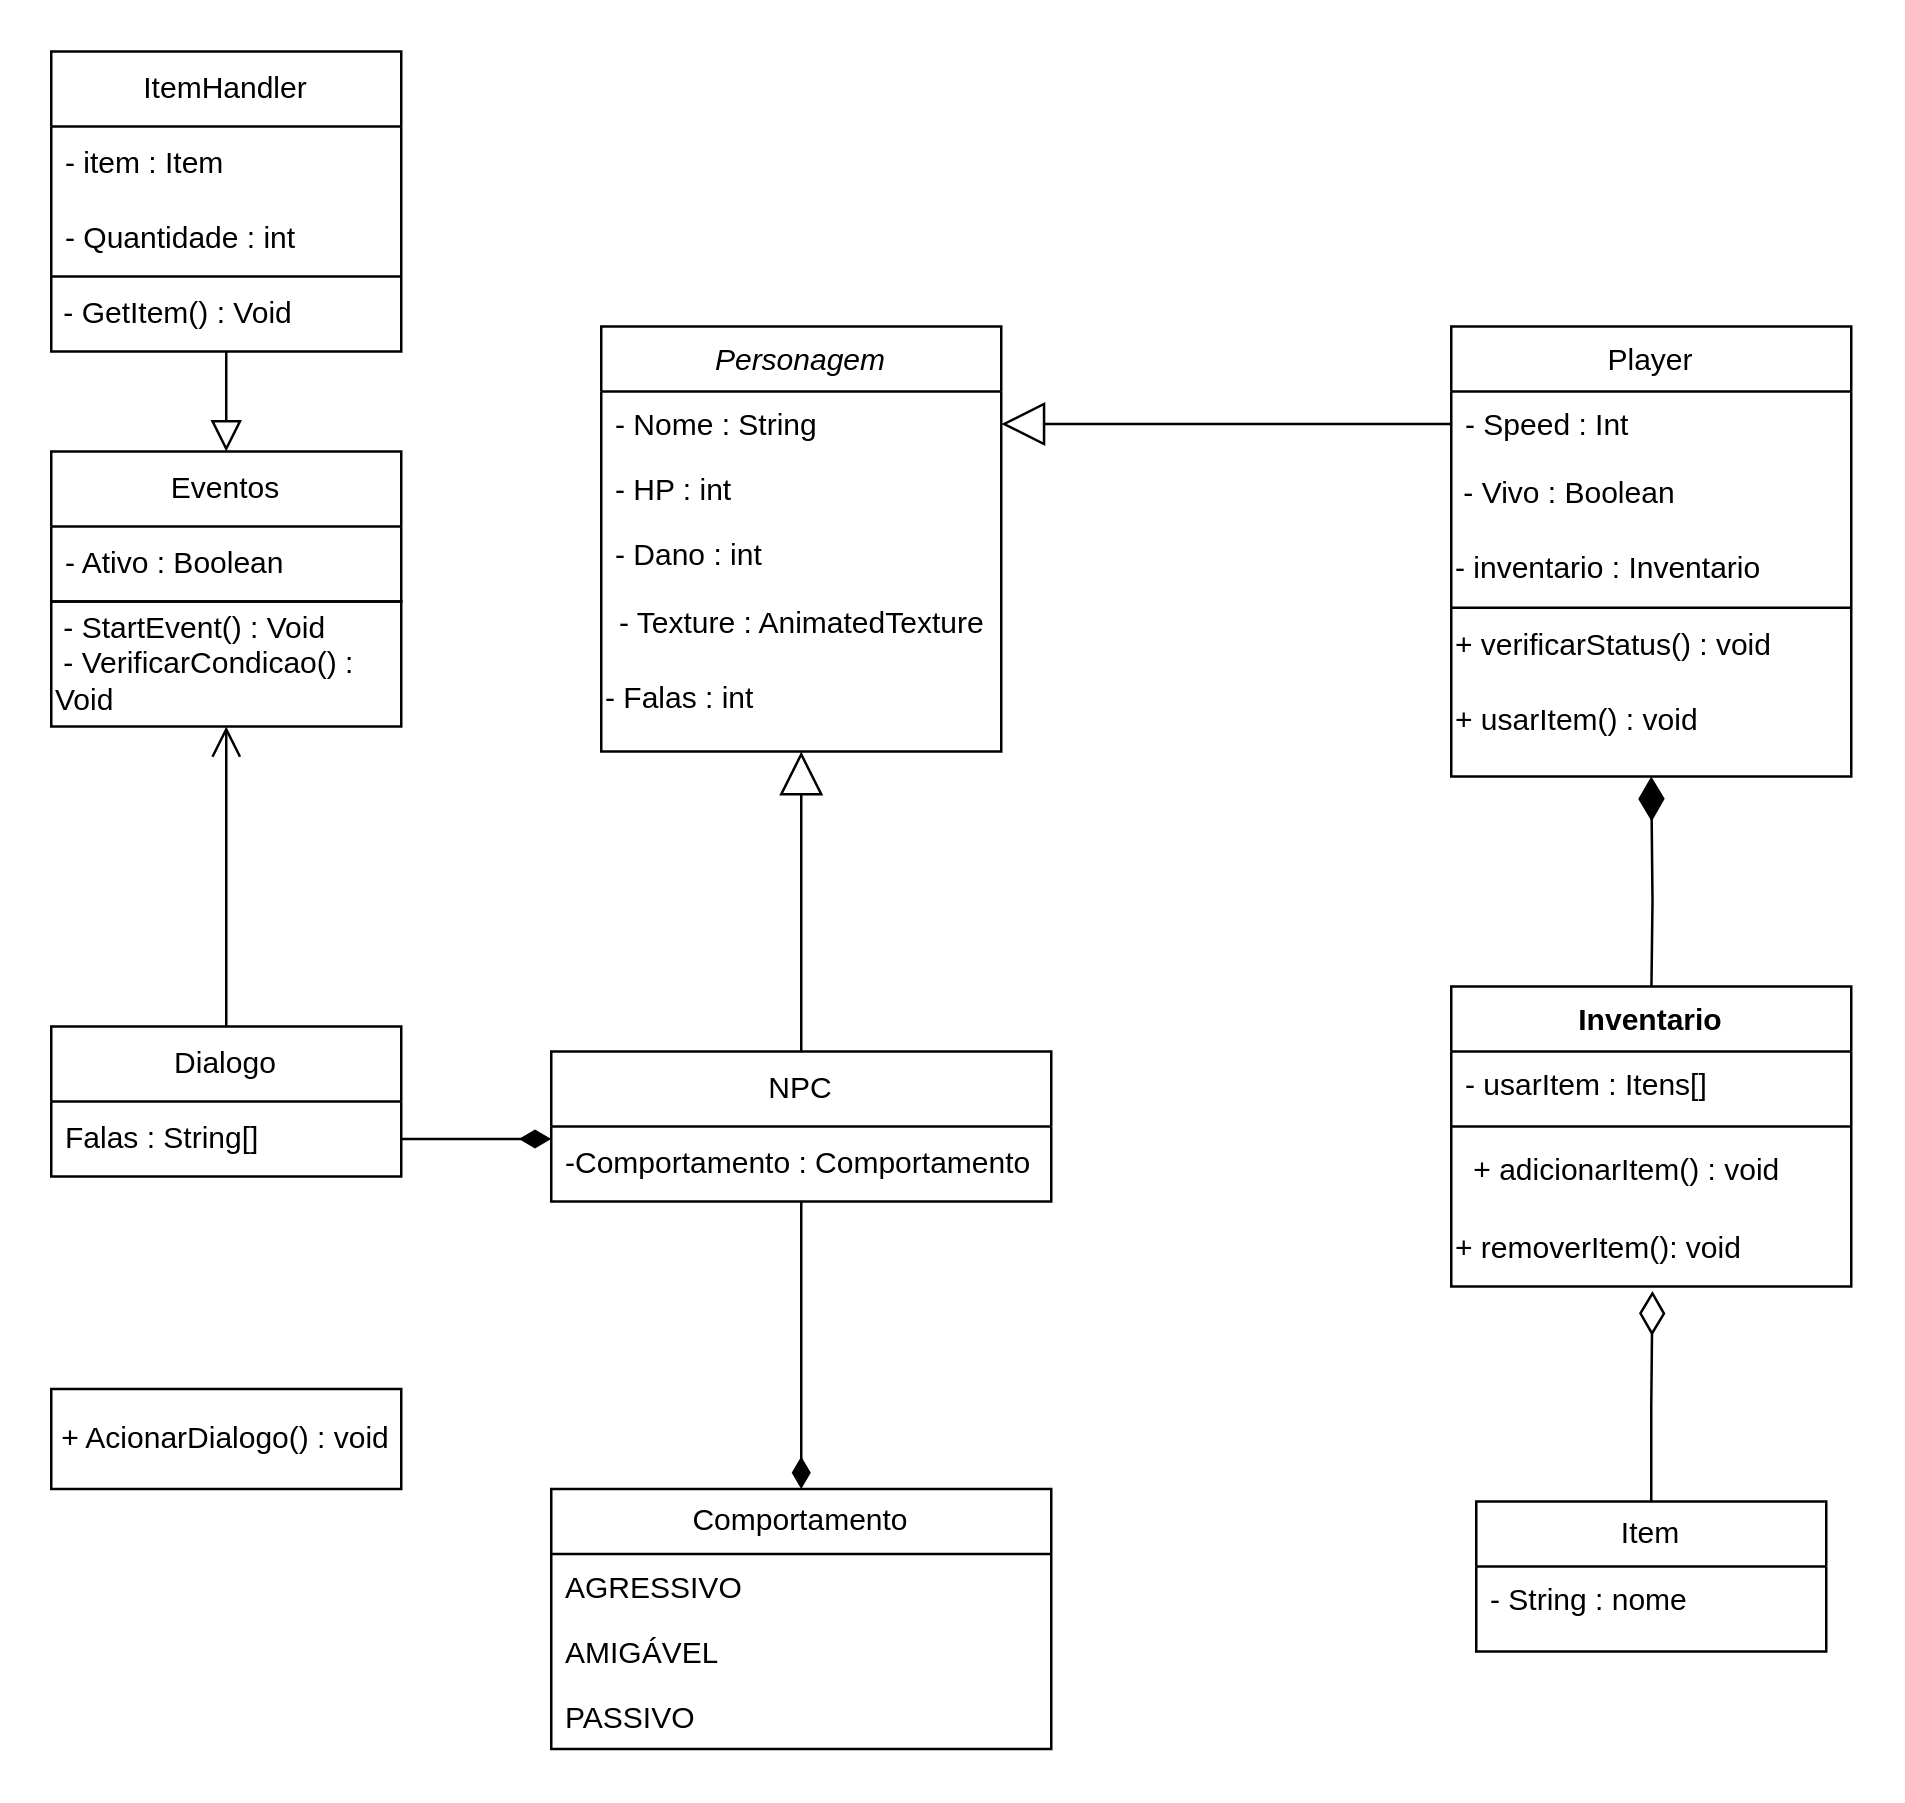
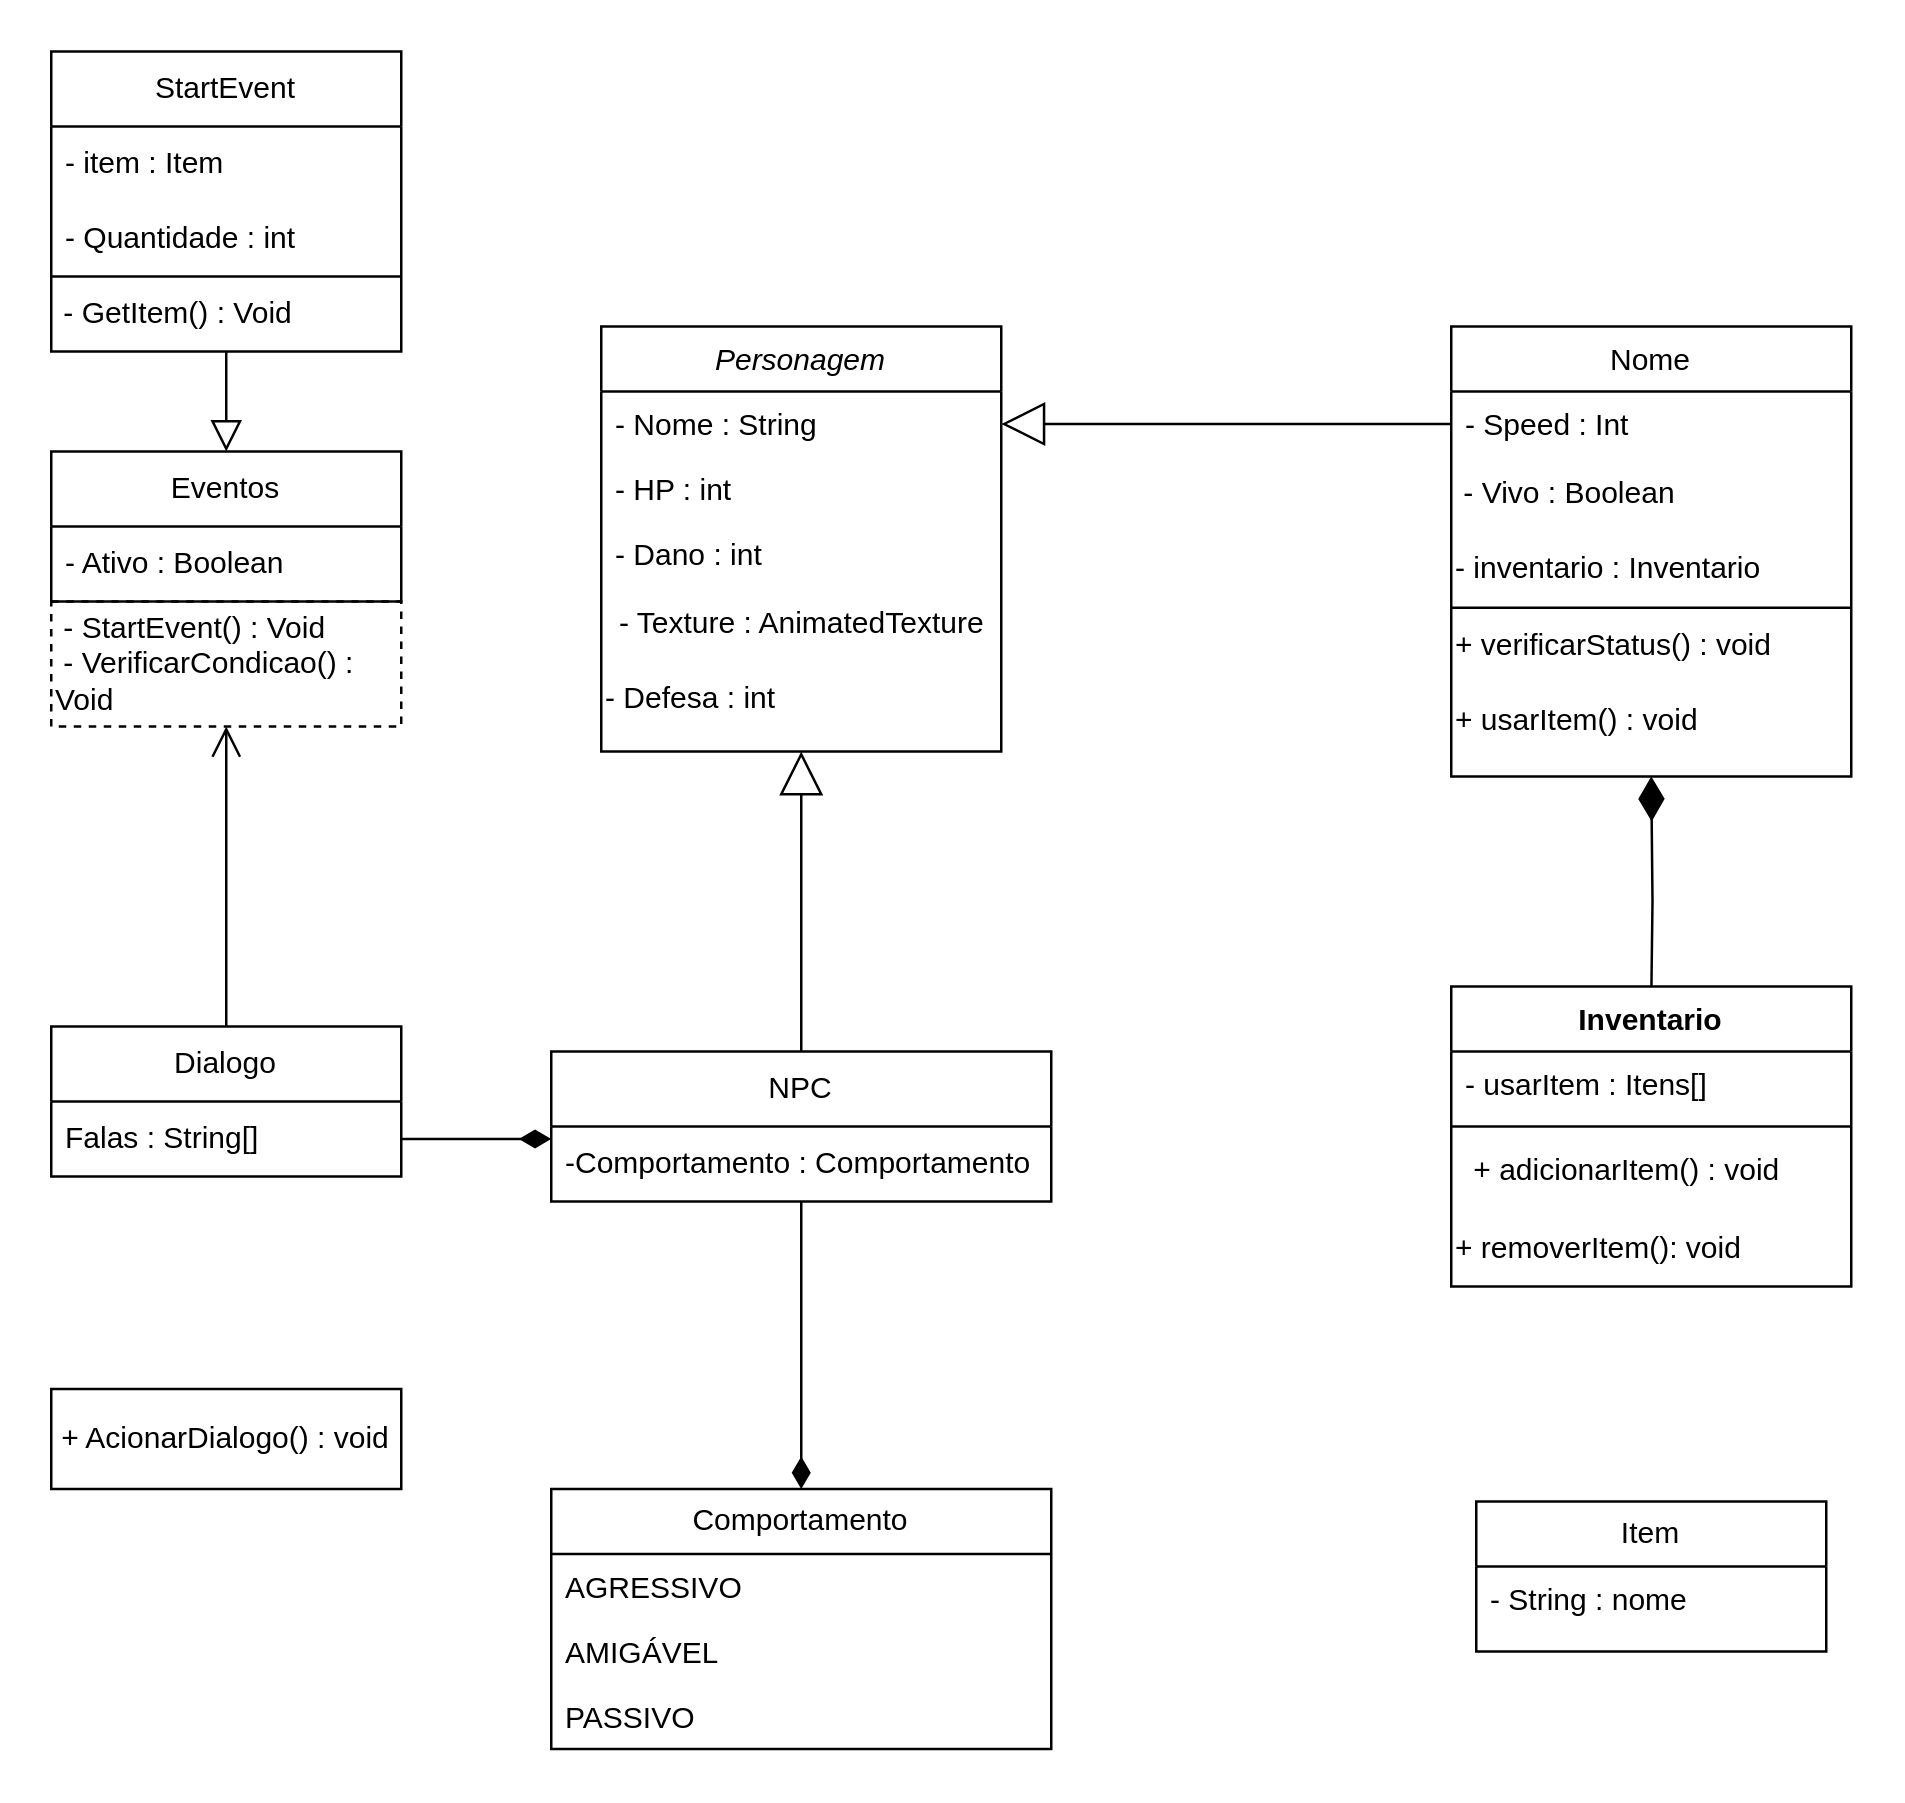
node "ItemHandler": label "ItemHandler" -> "StartEvent"
node "Player": label "Player" -> "Nome"
node "- StartEvent() : Void - VerificarCondicao() : Void": style solid -> dashed
node "- Falas : int": label "- Falas : int" -> "- Defesa : int"
edge "Item" -> "+ removerItem(): void": removed
